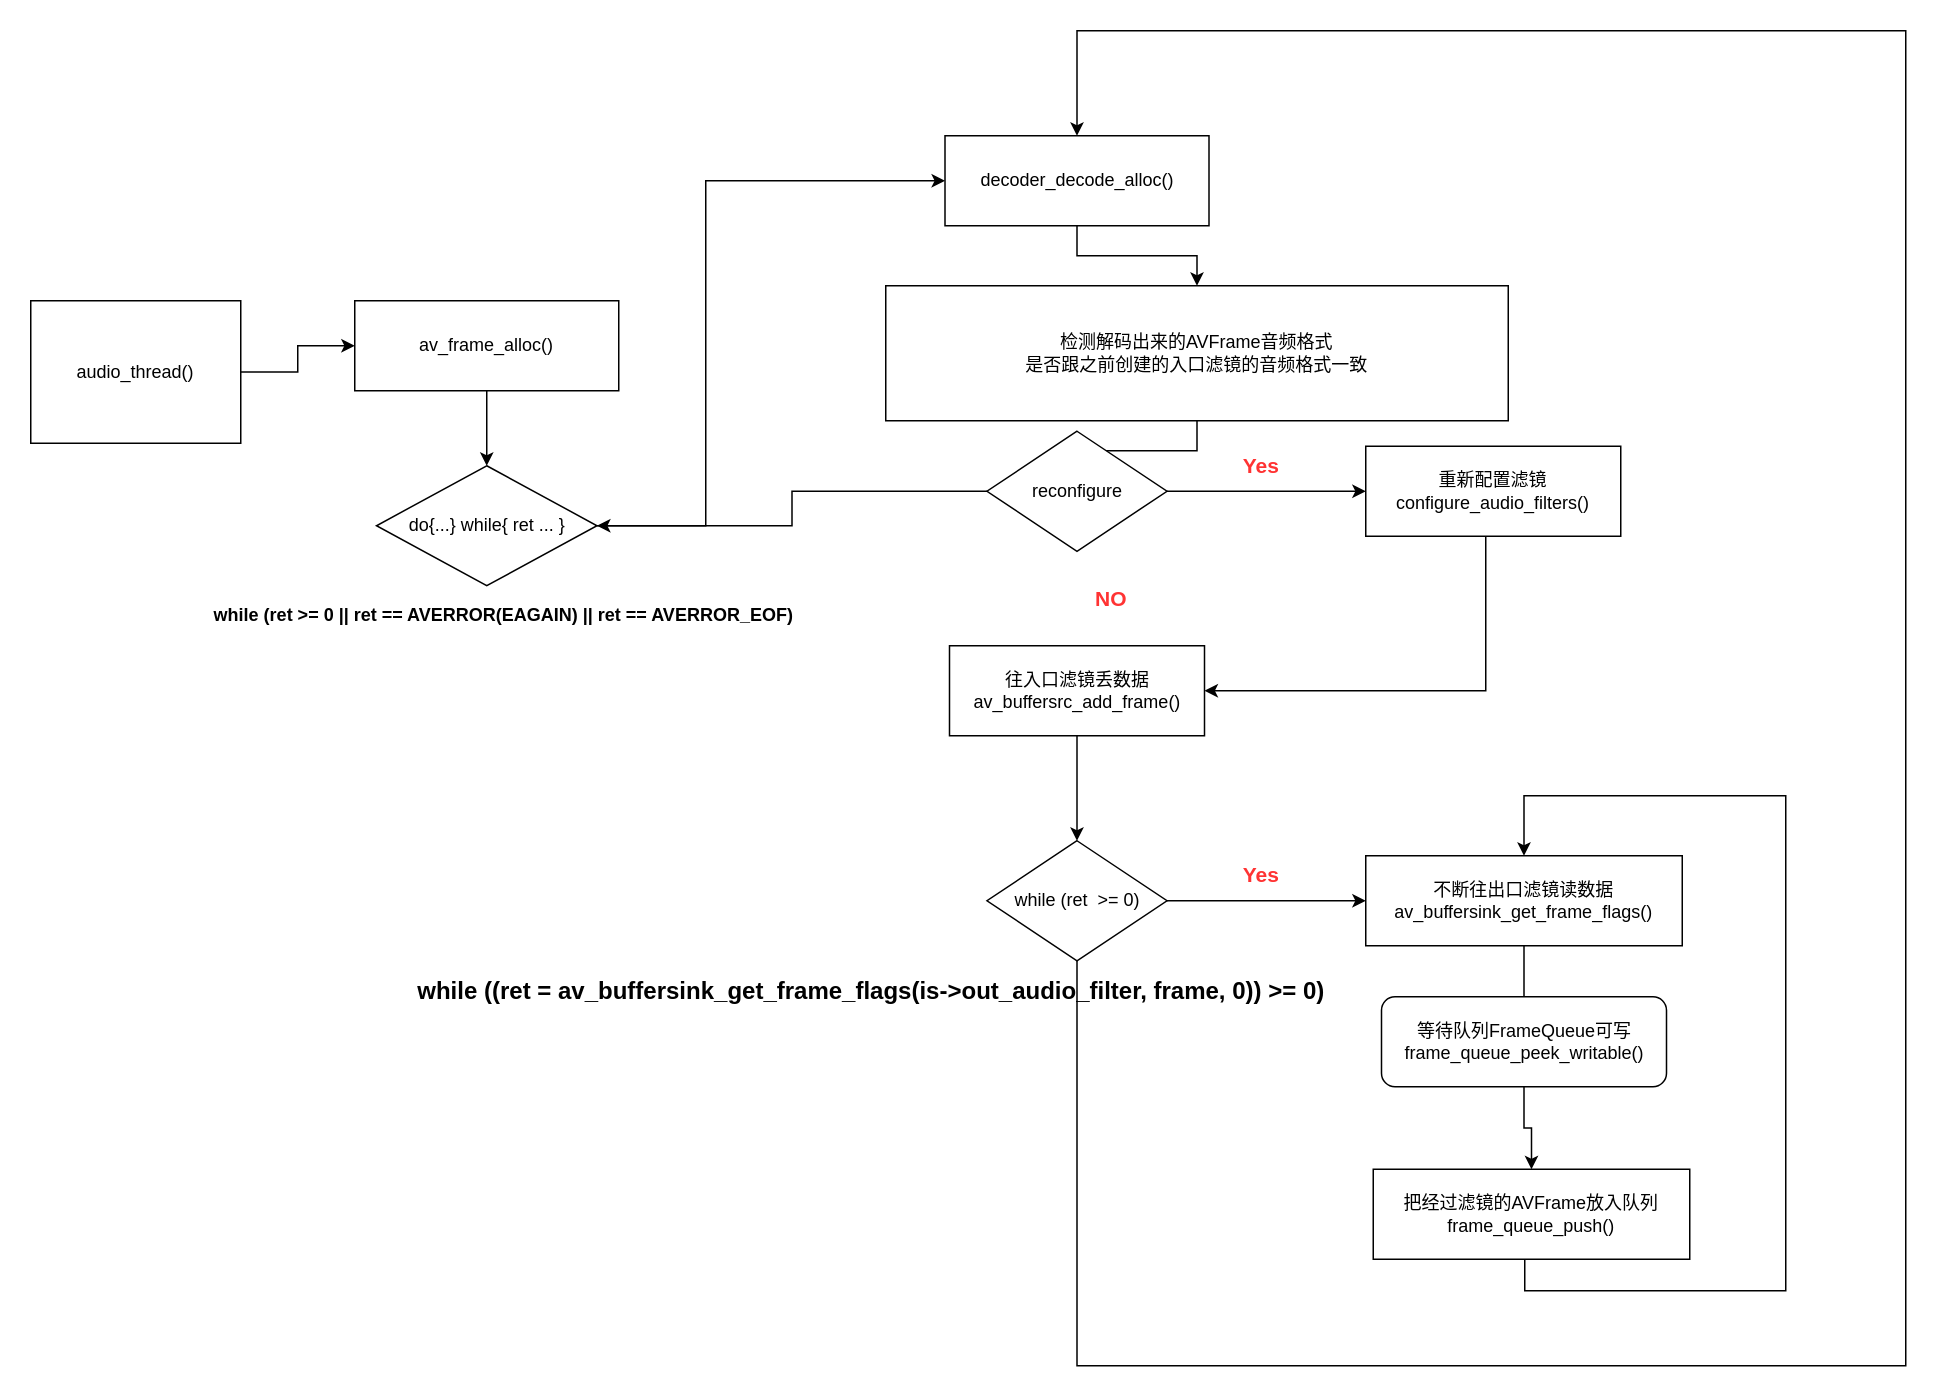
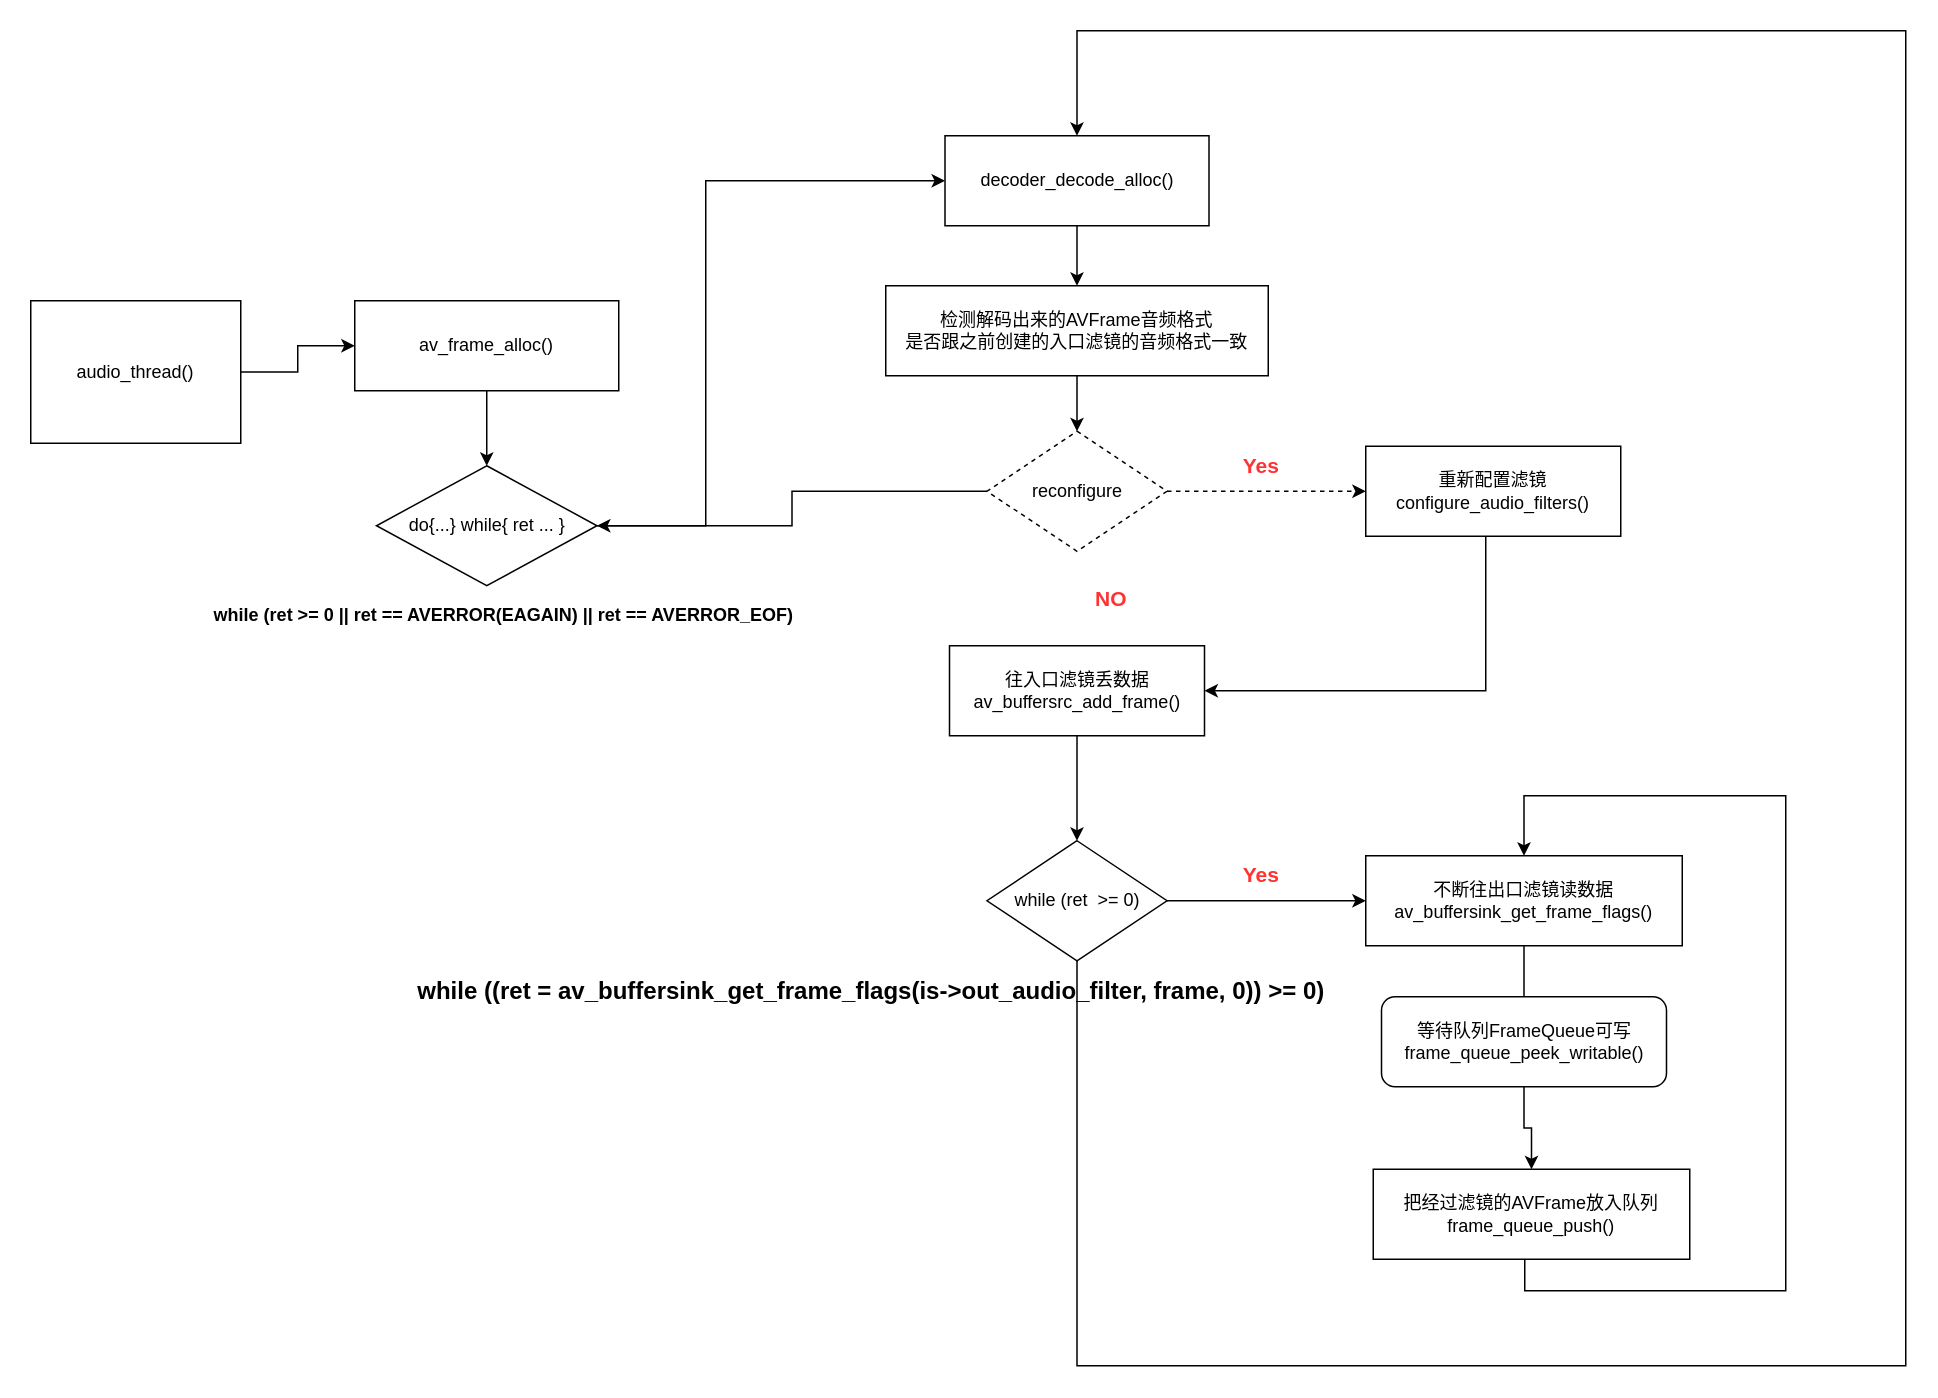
node "检测解码出来的AVFrame音频格式 是否跟之前创建的入口滤镜的音频格式一致": size 623x135 -> 383x90
node "reconfigure": style solid -> dashed
edge "reconfigure" -> "重新配置滤镜 configure_audio_filters()": style solid -> dashed
